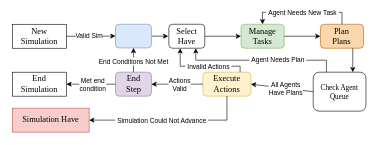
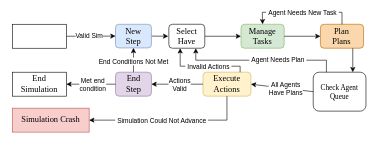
node "New Simulation": removed
node "New Step": added
node "Simulation Have": label "Simulation Have" -> "Simulation Crash"
